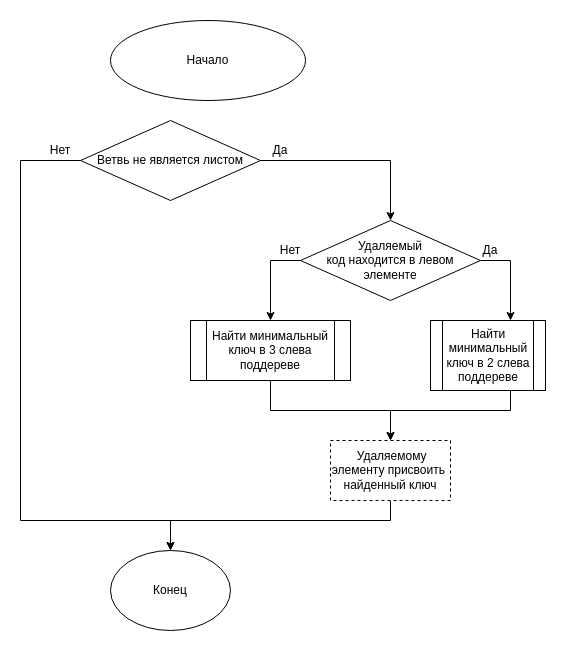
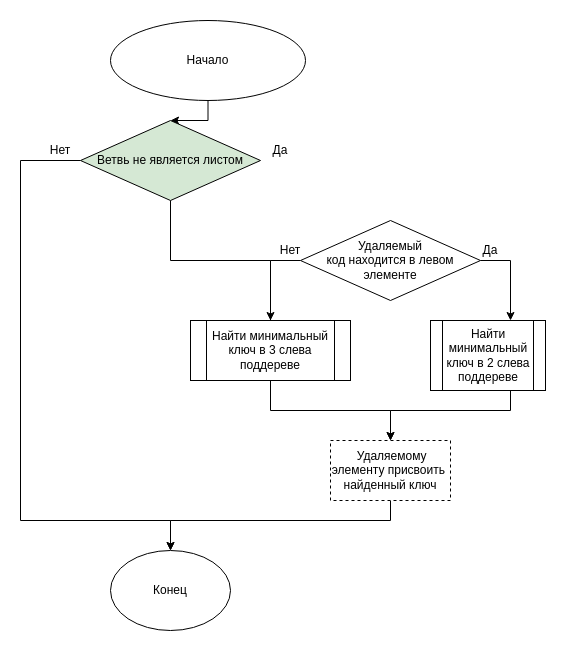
edge "Начало" -> "Ветвь не является листом": added
node "Ветвь не является листом": fillcolor #ffffff -> #d5e8d4
edge "Ветвь не является листом" -> "Удаляемый код находится в левом элементе": now "Ветвь не является листом" -> "Найти минимальный ключ в 3 слева поддереве"
edge "Удаляемый код находится в левом элементе" -> "Найти минимальный ключ в 3 слева поддереве": arrowhead classic -> none
